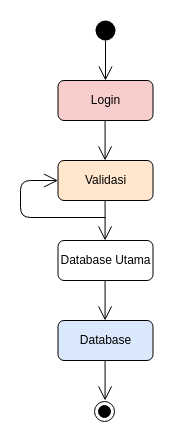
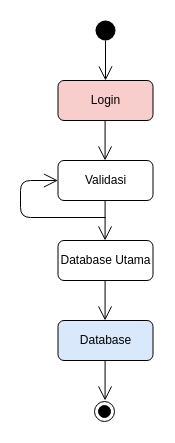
node "Validasi": fillcolor #ffe6cc -> #ffffff
